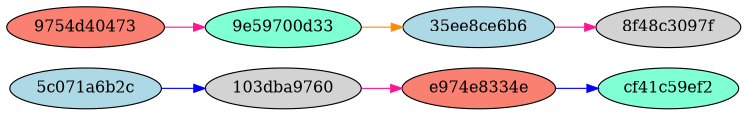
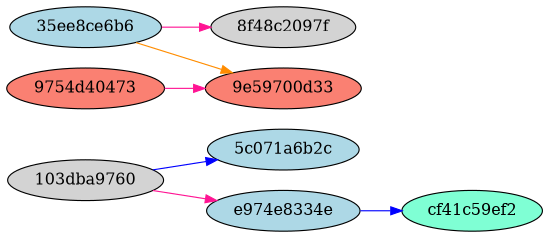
node "9e59700d33": fillcolor aquamarine -> salmon
edge "9e59700d33" -> "35ee8ce6b6": reversed
node "8f48c3097f": label "8f48c3097f" -> "8f48c2097f"
edge "5c071a6b2c" -> "103dba9760": reversed
node "e974e8334e": fillcolor salmon -> lightblue
